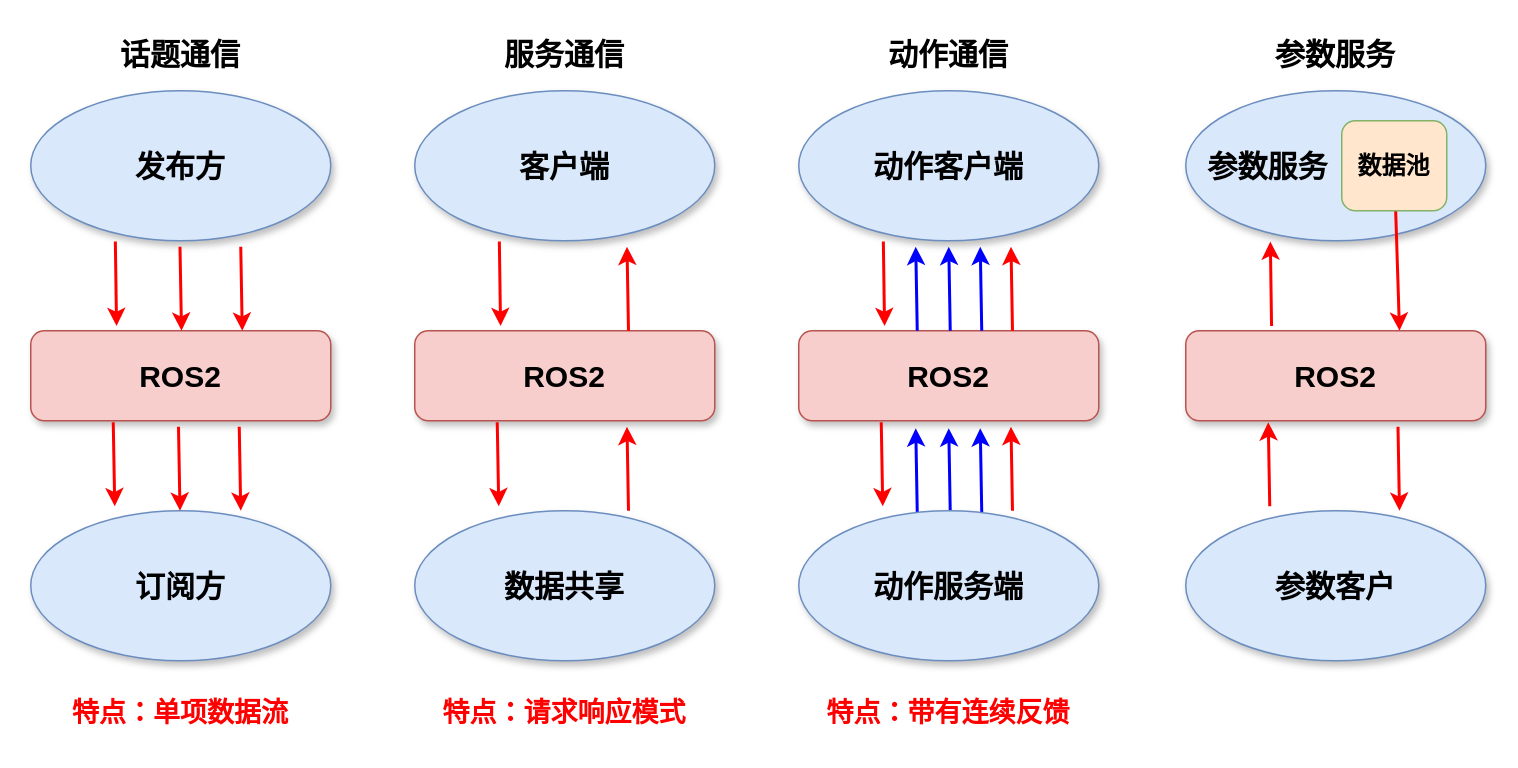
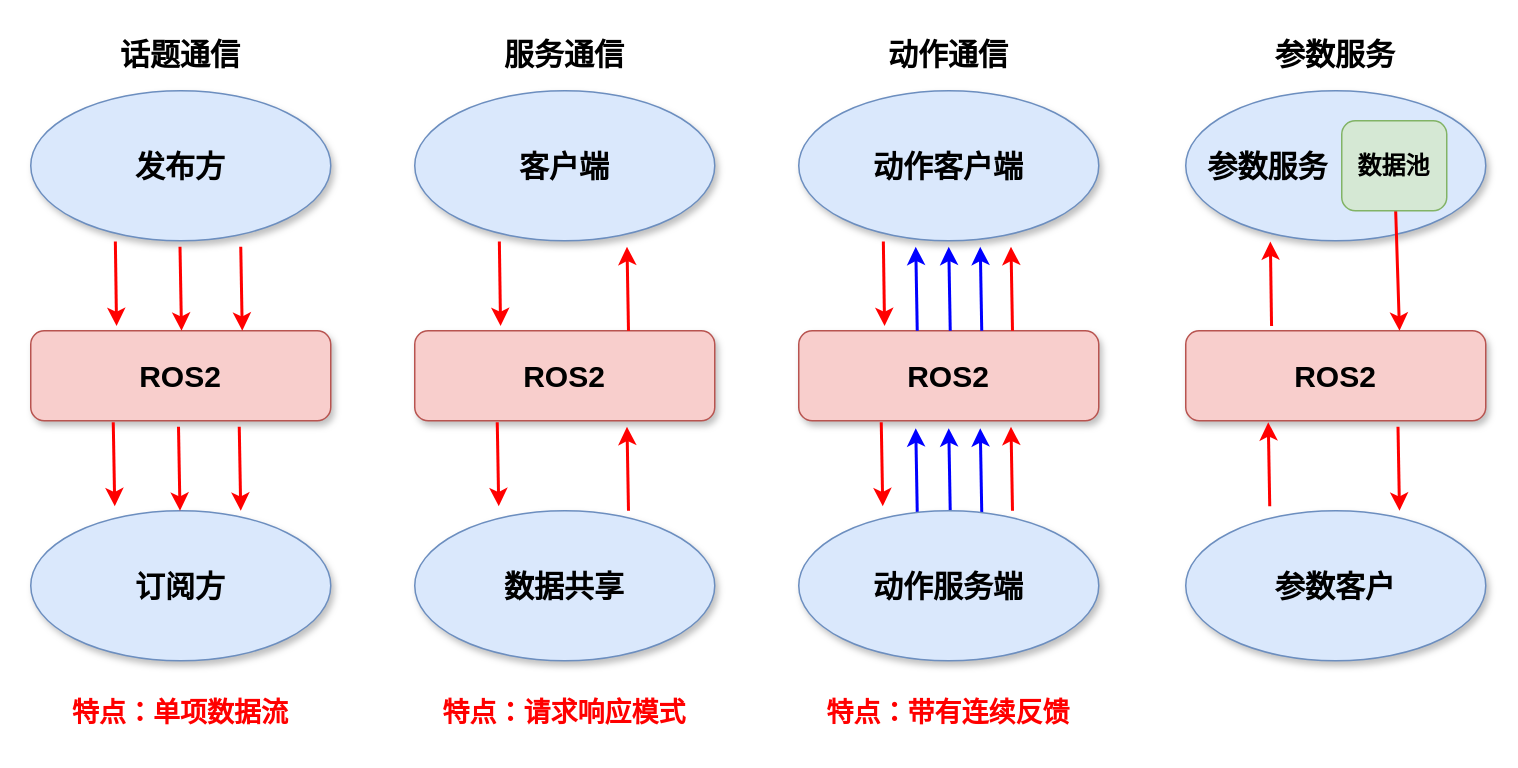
node "数据池": fillcolor #ffe6cc -> #d5e8d4
